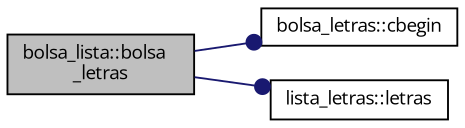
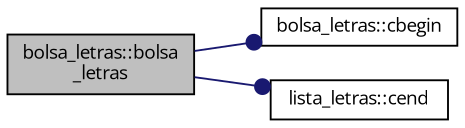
node "bolsa_lista::bolsa _letras": label "bolsa_lista::bolsa _letras" -> "bolsa_letras::bolsa _letras"
node "lista_letras::letras": label "lista_letras::letras" -> "lista_letras::cend"
